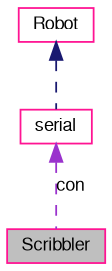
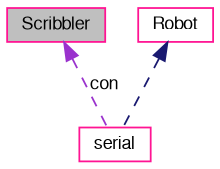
edge "Scribbler" -> "serial": reversed
